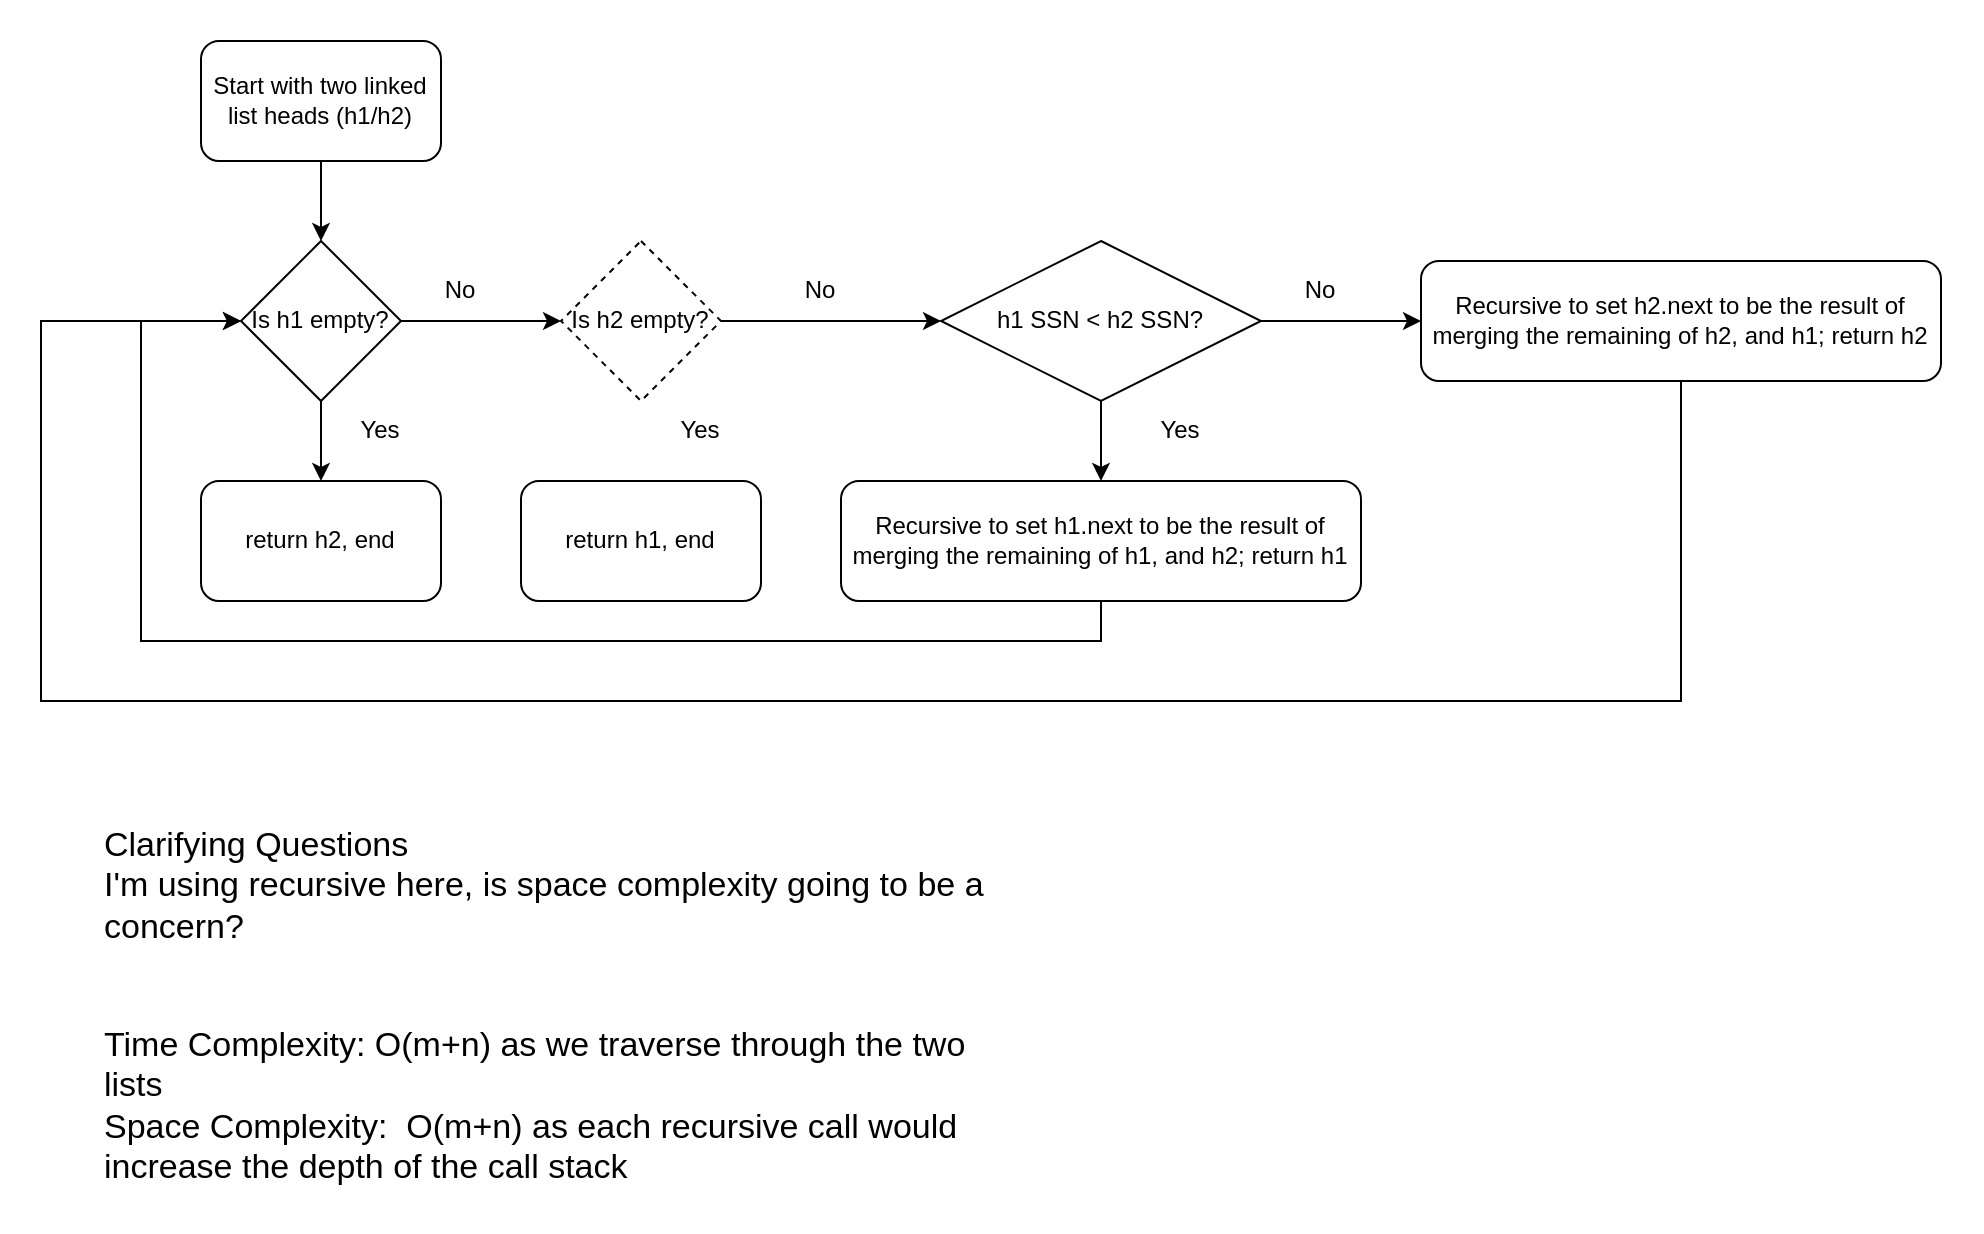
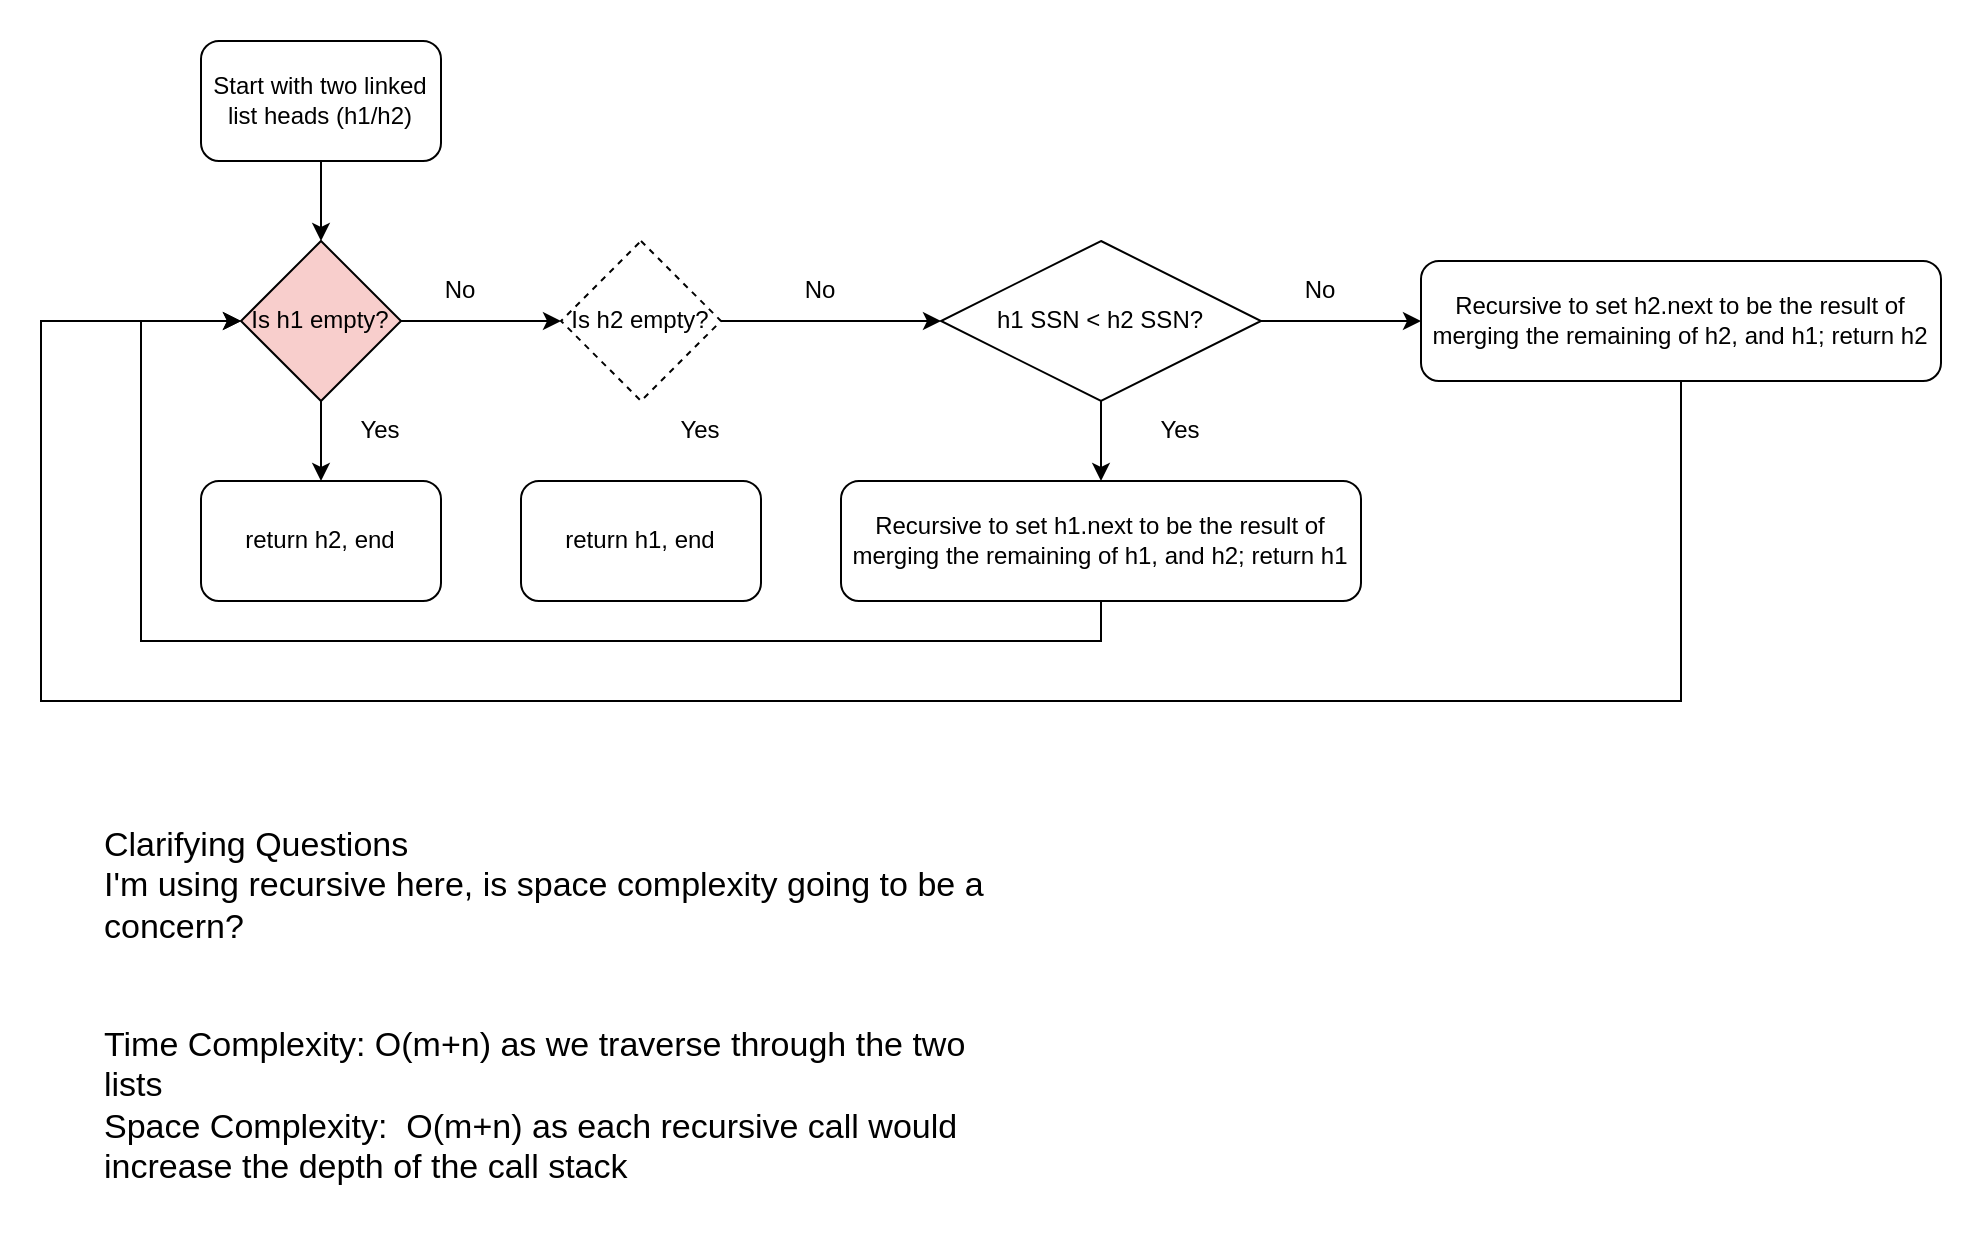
node "Is h1 empty?": fillcolor #ffffff -> #f8cecc
